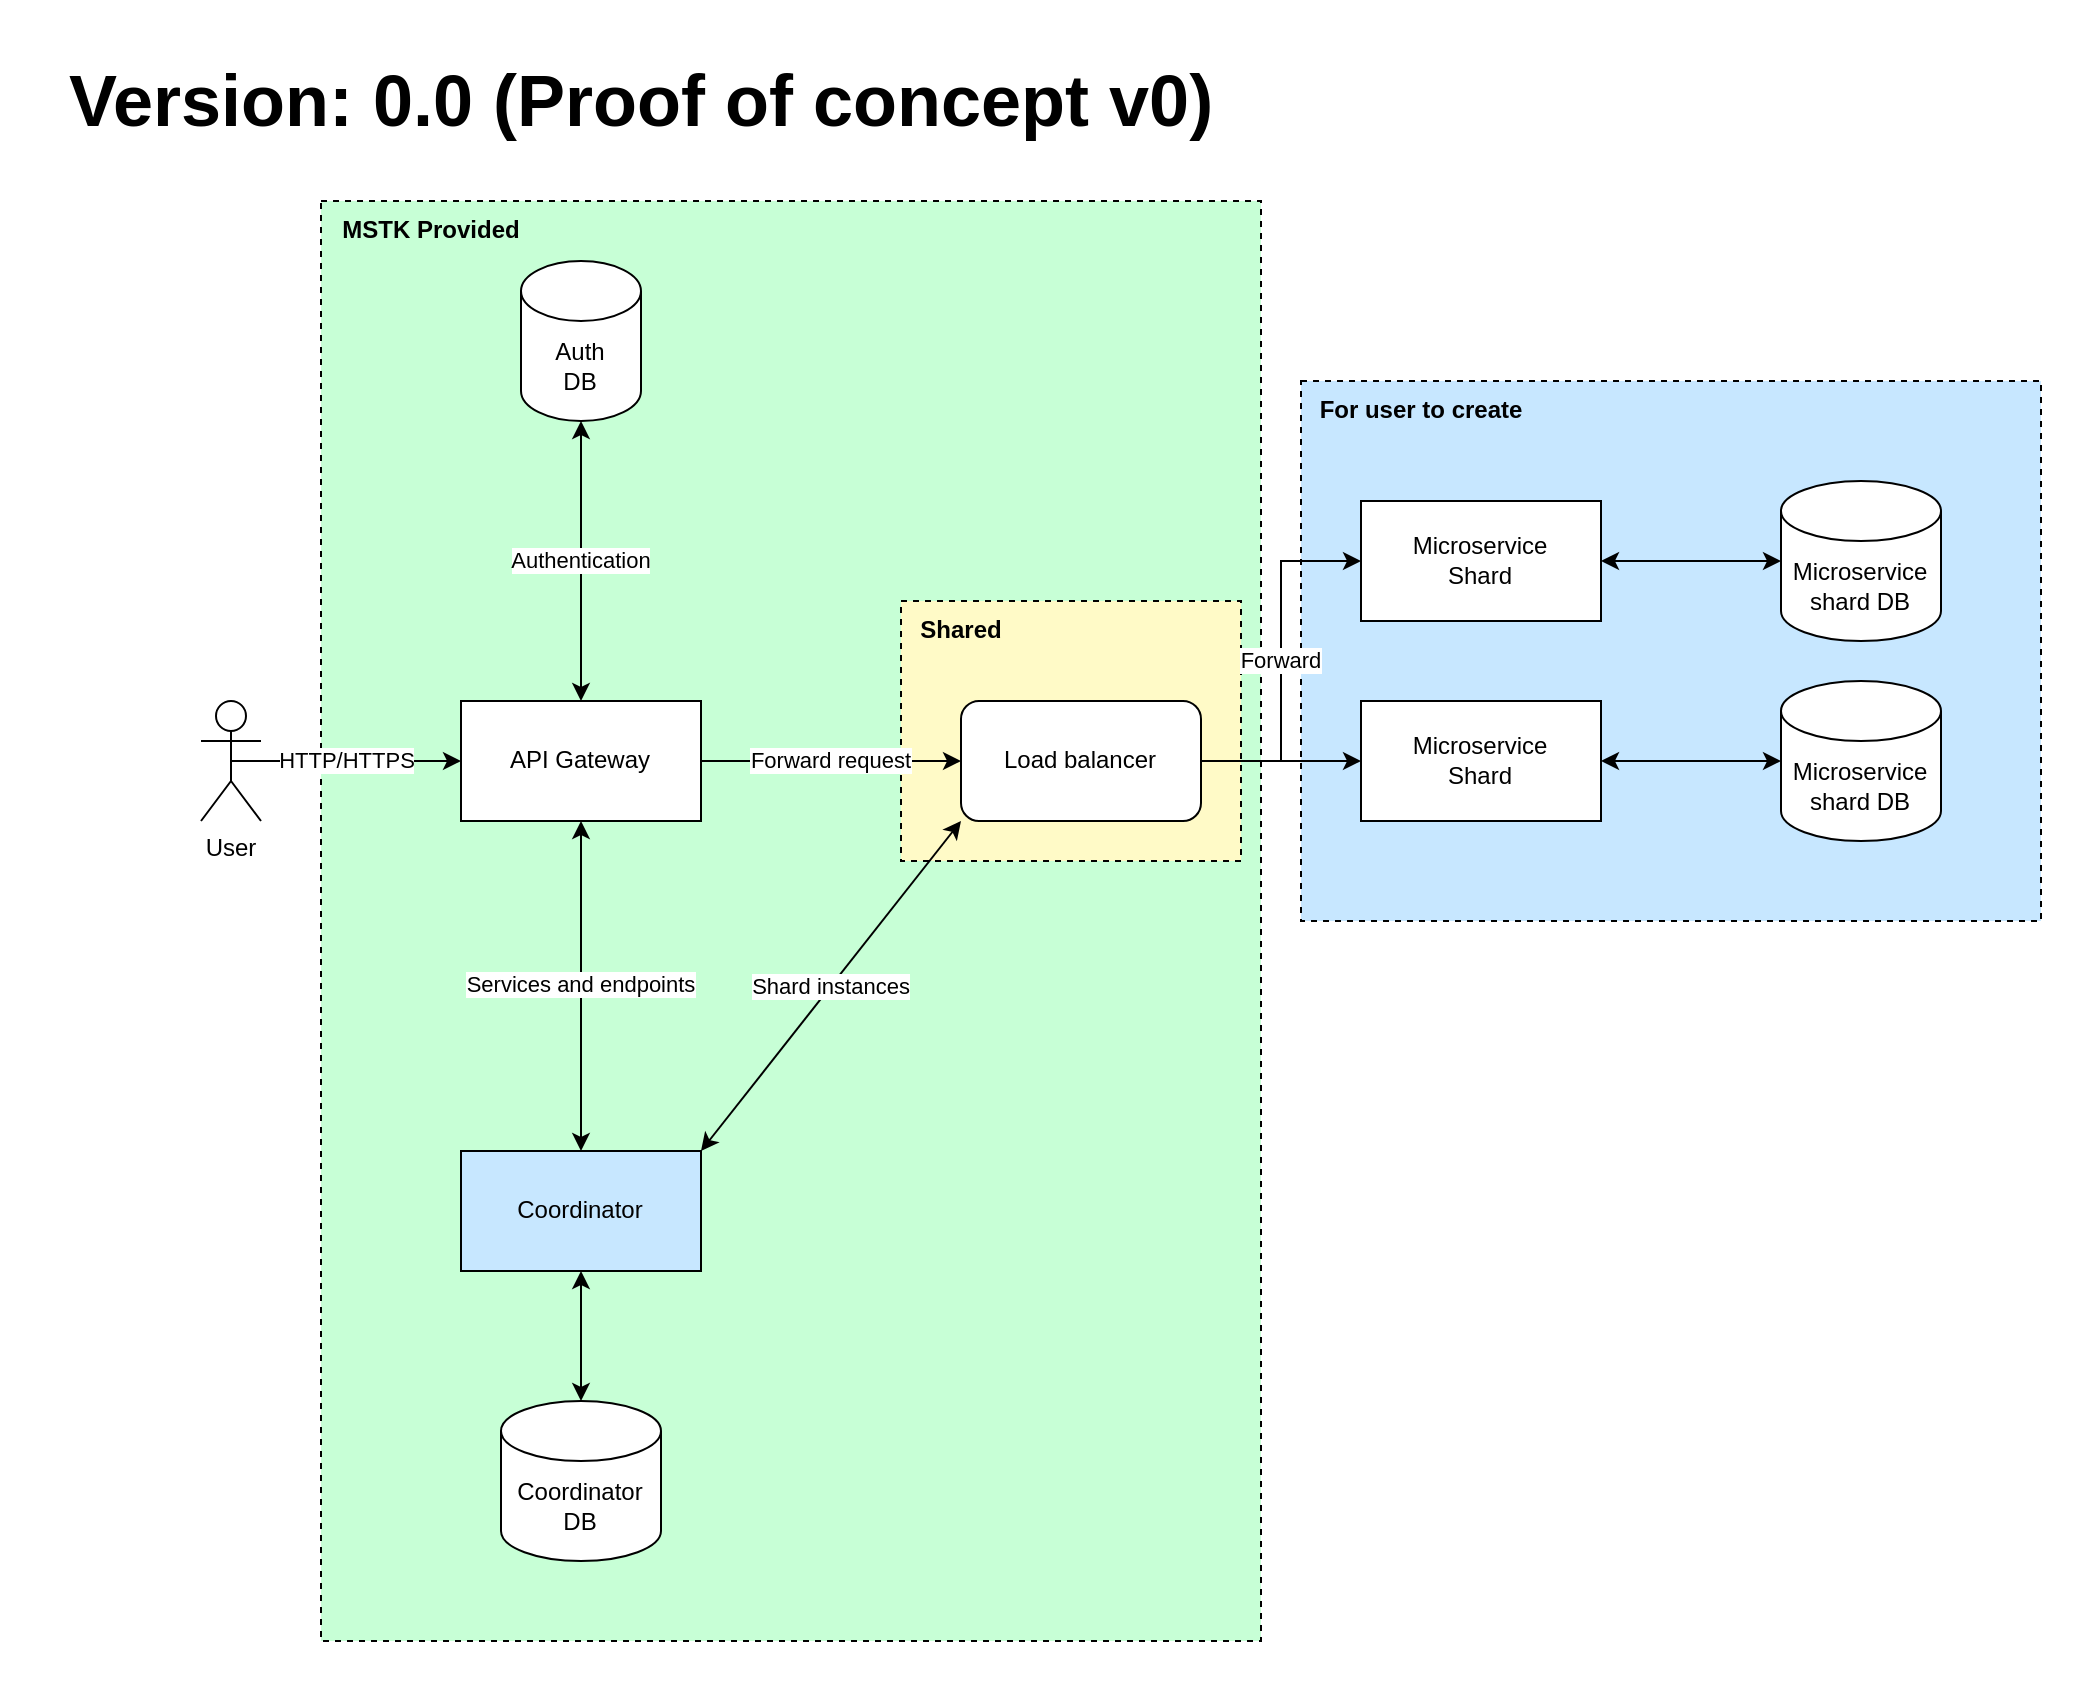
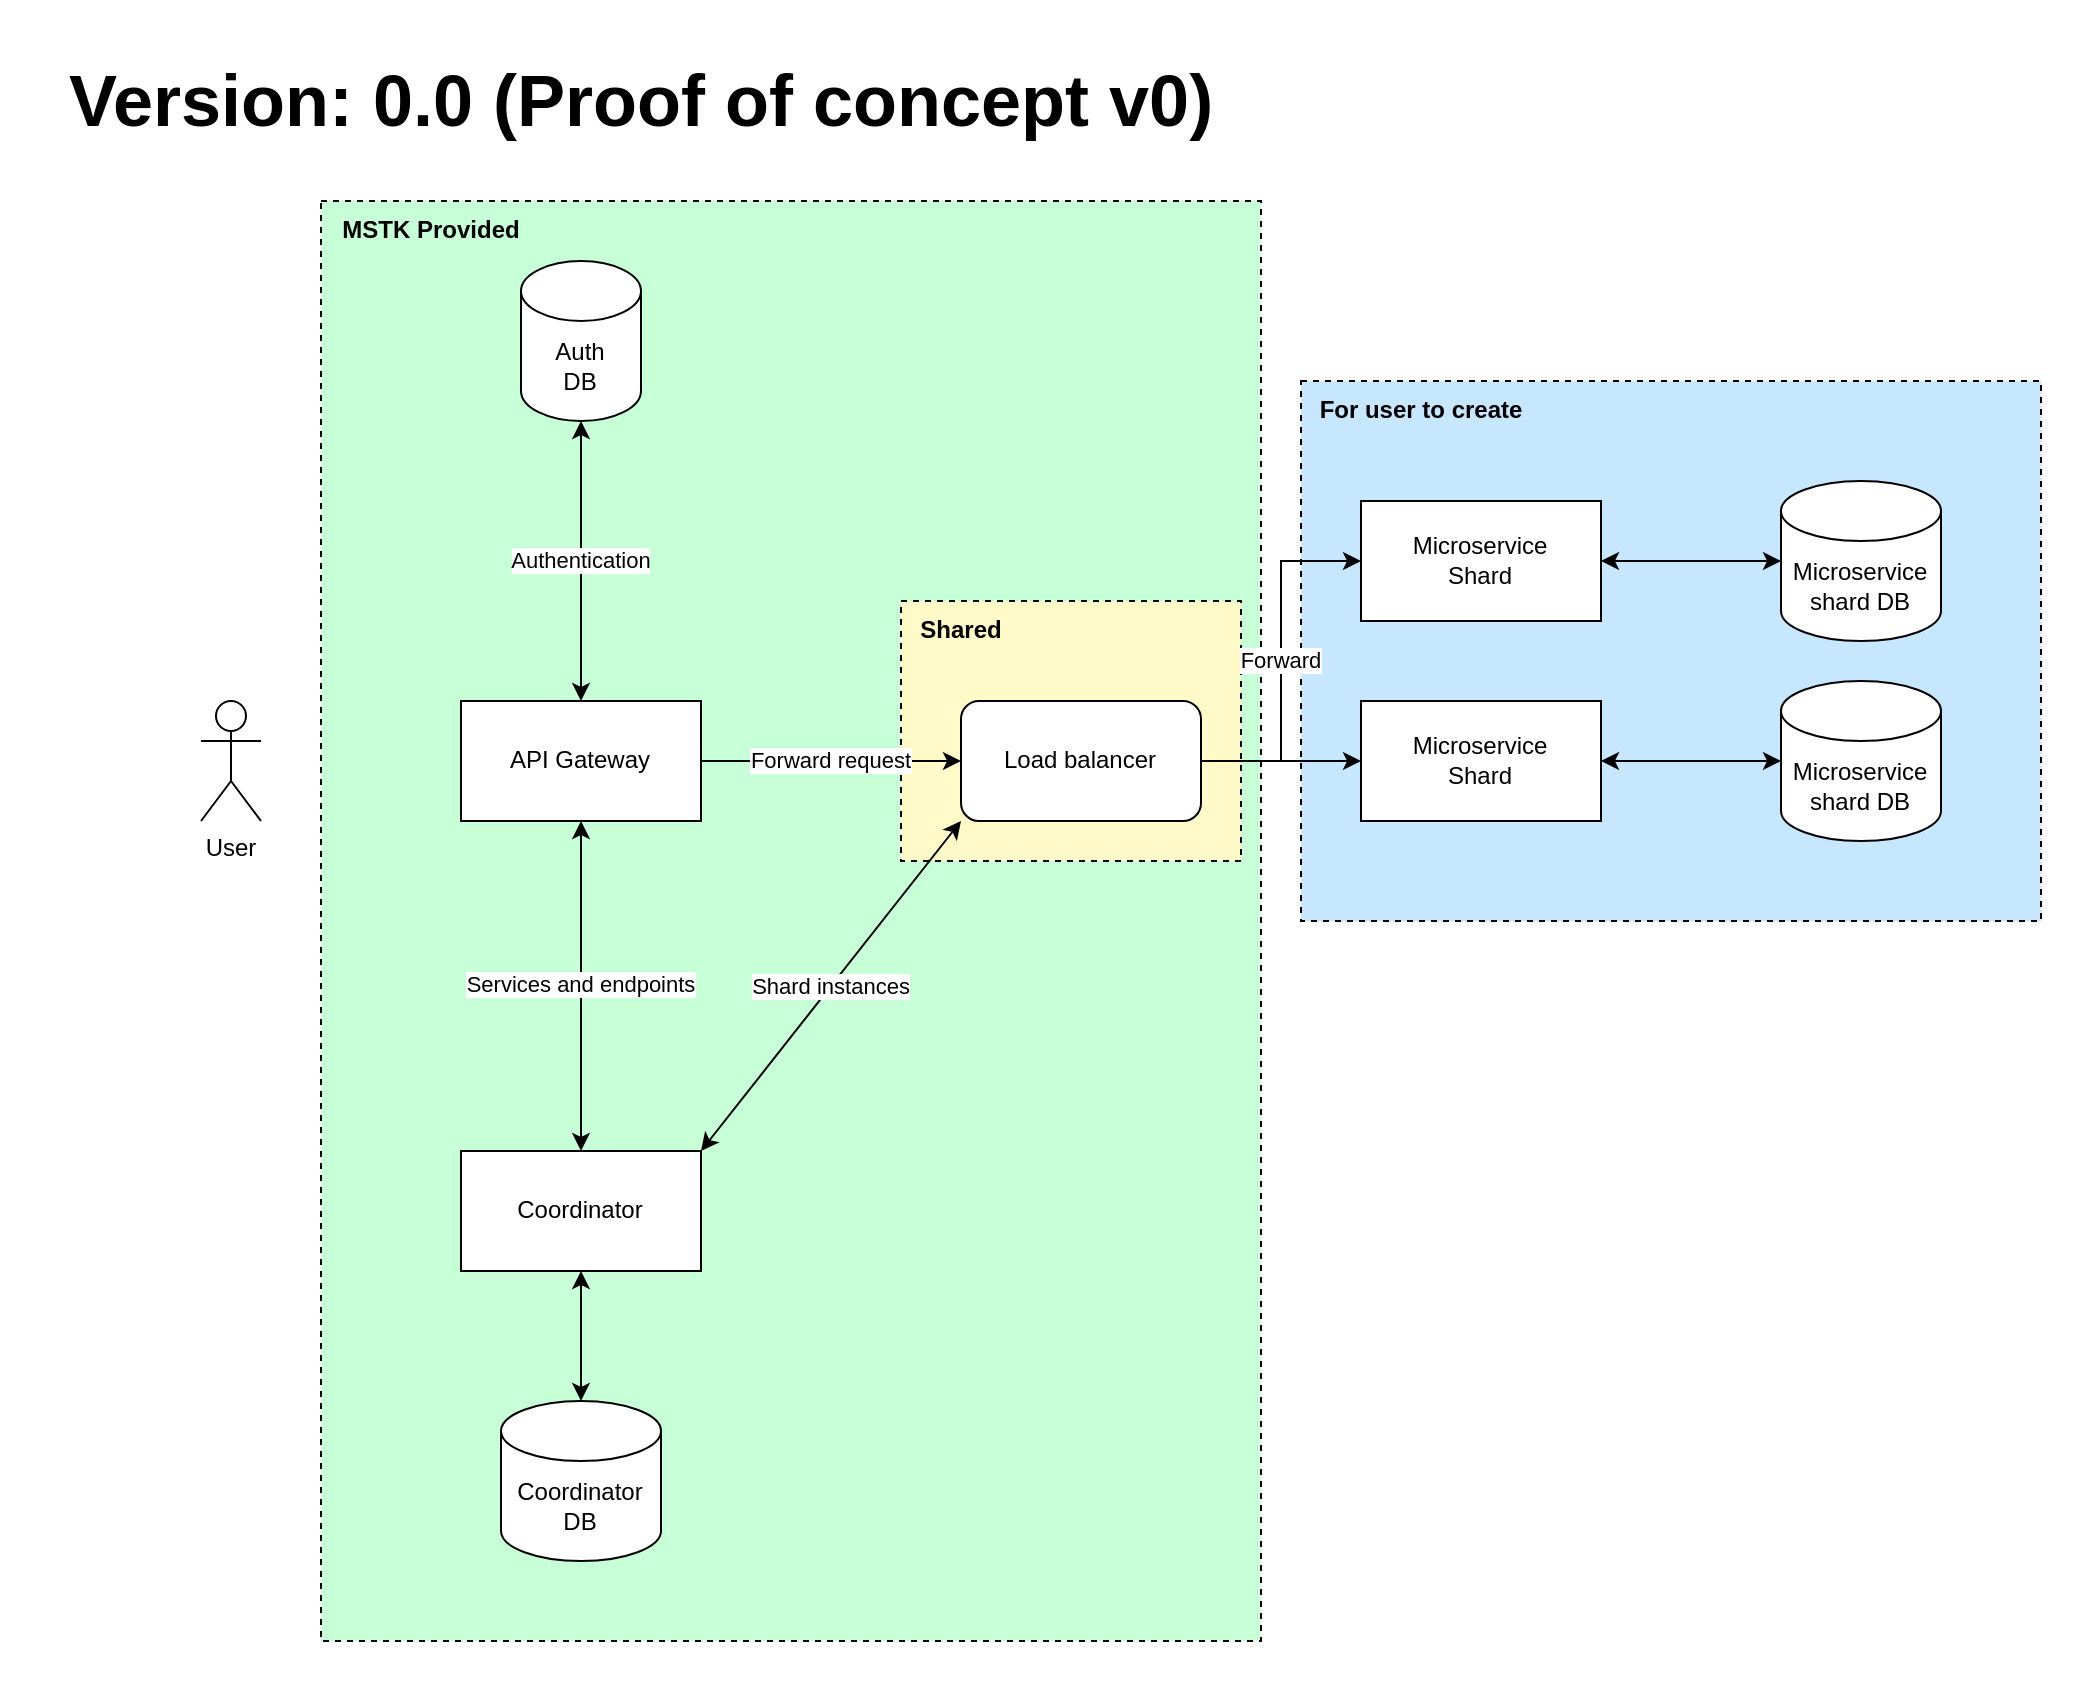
edge "User" -> "API Gateway": removed, label "HTTP/HTTPS"
node "Coordinator": fillcolor #c7e7ff -> #ffffff
